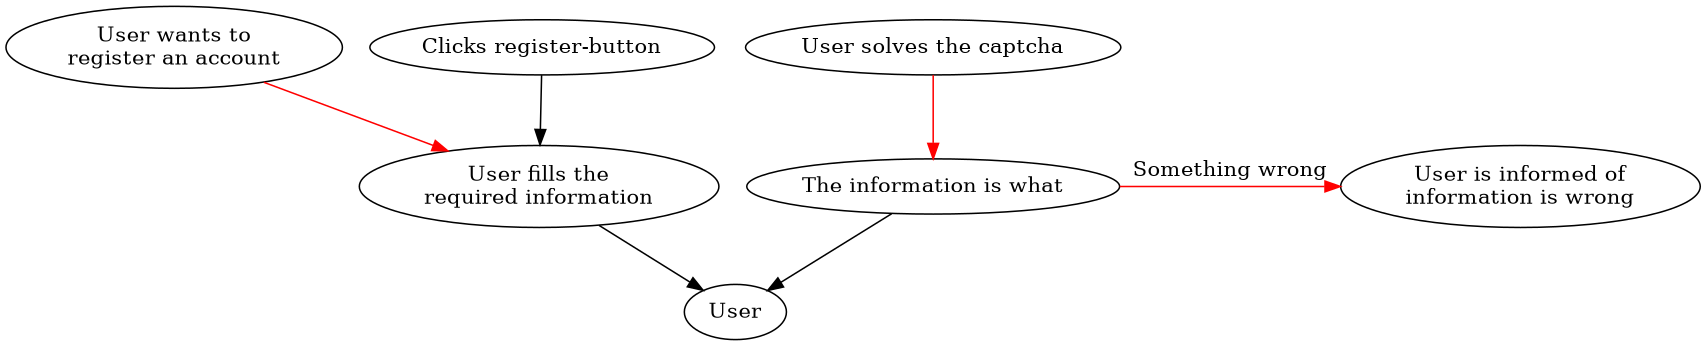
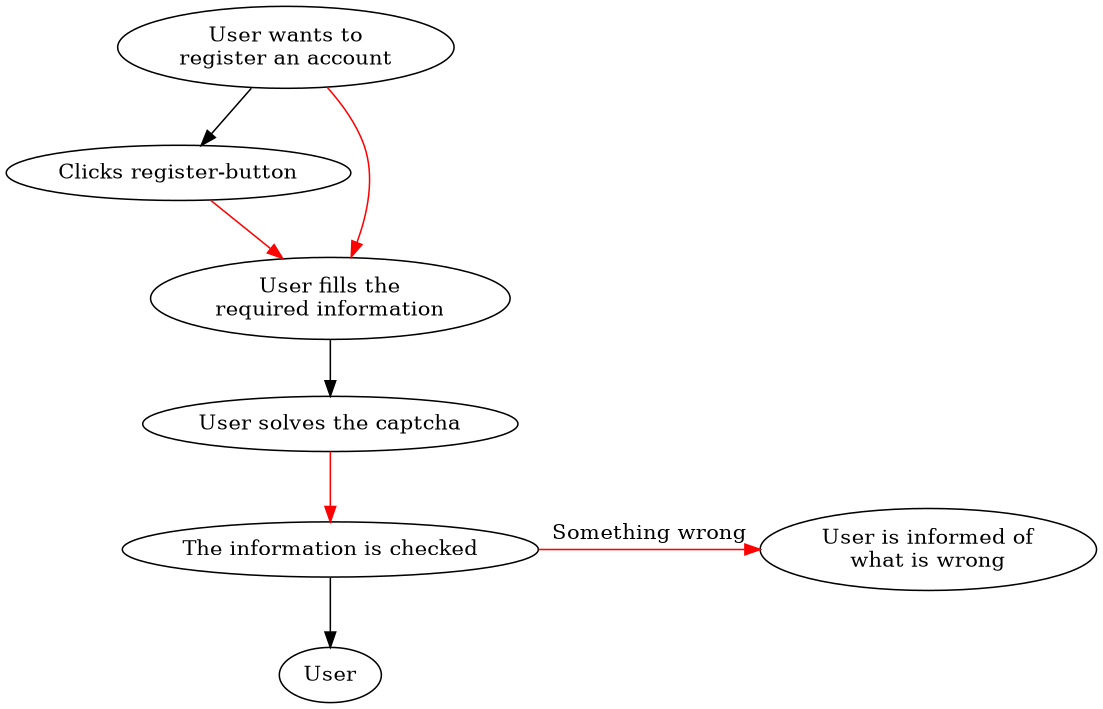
edge "Clicks register-button" -> "User fills the required information": color black -> red
edge "User wants to register an account" -> "Clicks register-button": added
node "The information is what": label "The information is what" -> "The information is checked"
node "User is informed of information is wrong": label "User is informed of information is wrong" -> "User is informed of what is wrong"
edge "User fills the required information" -> "User": now "User fills the required information" -> "User solves the captcha"
